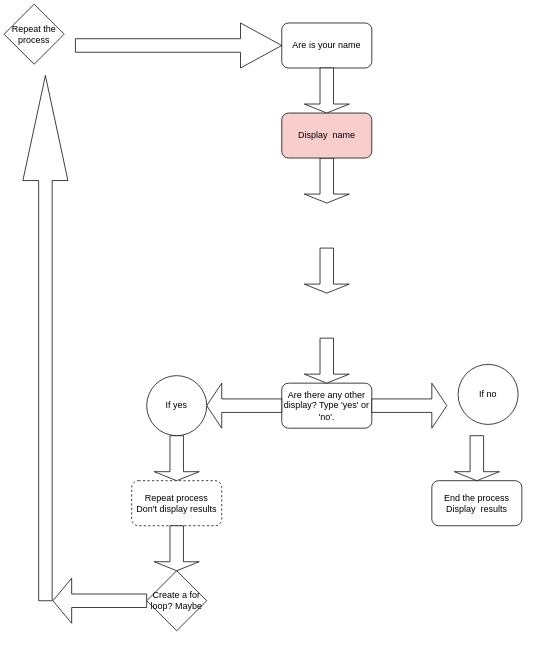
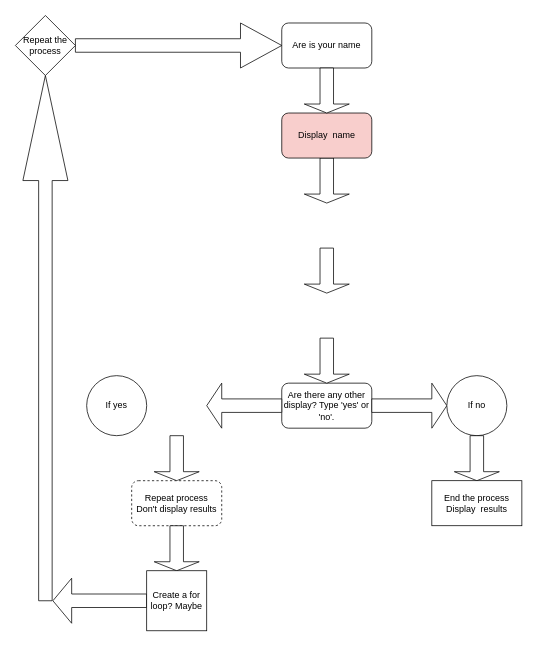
node "Repeat the process": moved (34, 34) -> (45, 45)
node "If no": moved (488, 394) -> (477, 405)
node "If yes": moved (177, 405) -> (117, 405)
node "End the process Display results": shape rounded rectangle -> rectangle
node "Create a for loop? Maybe": shape diamond -> rectangle
